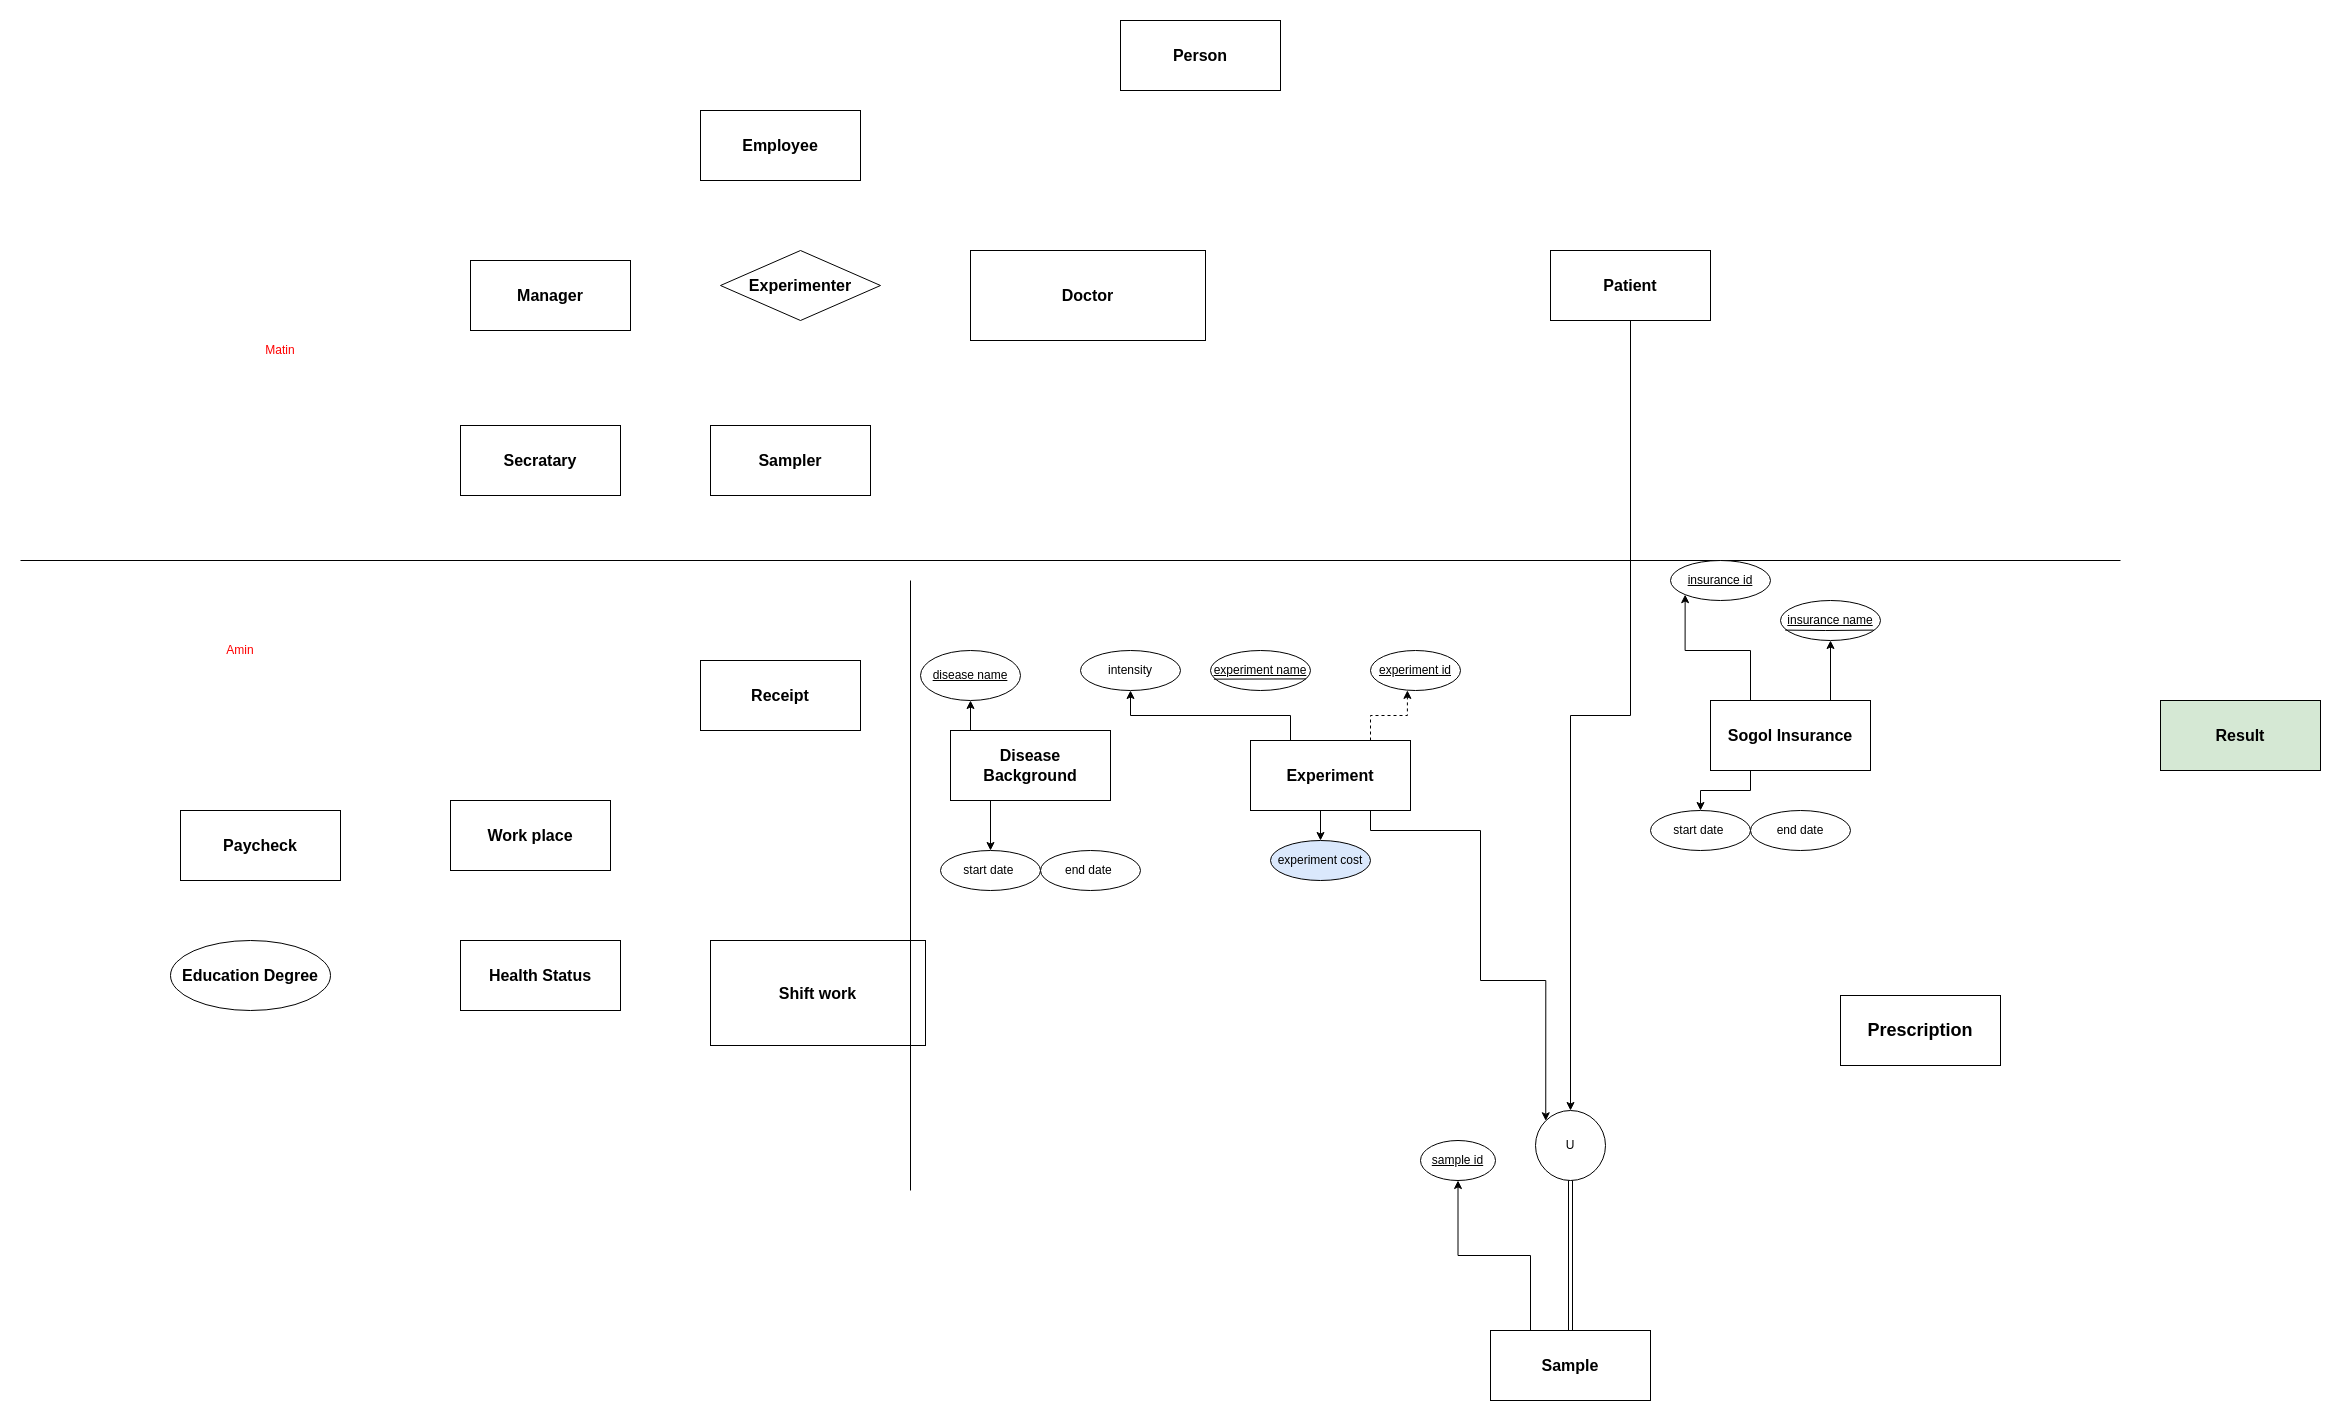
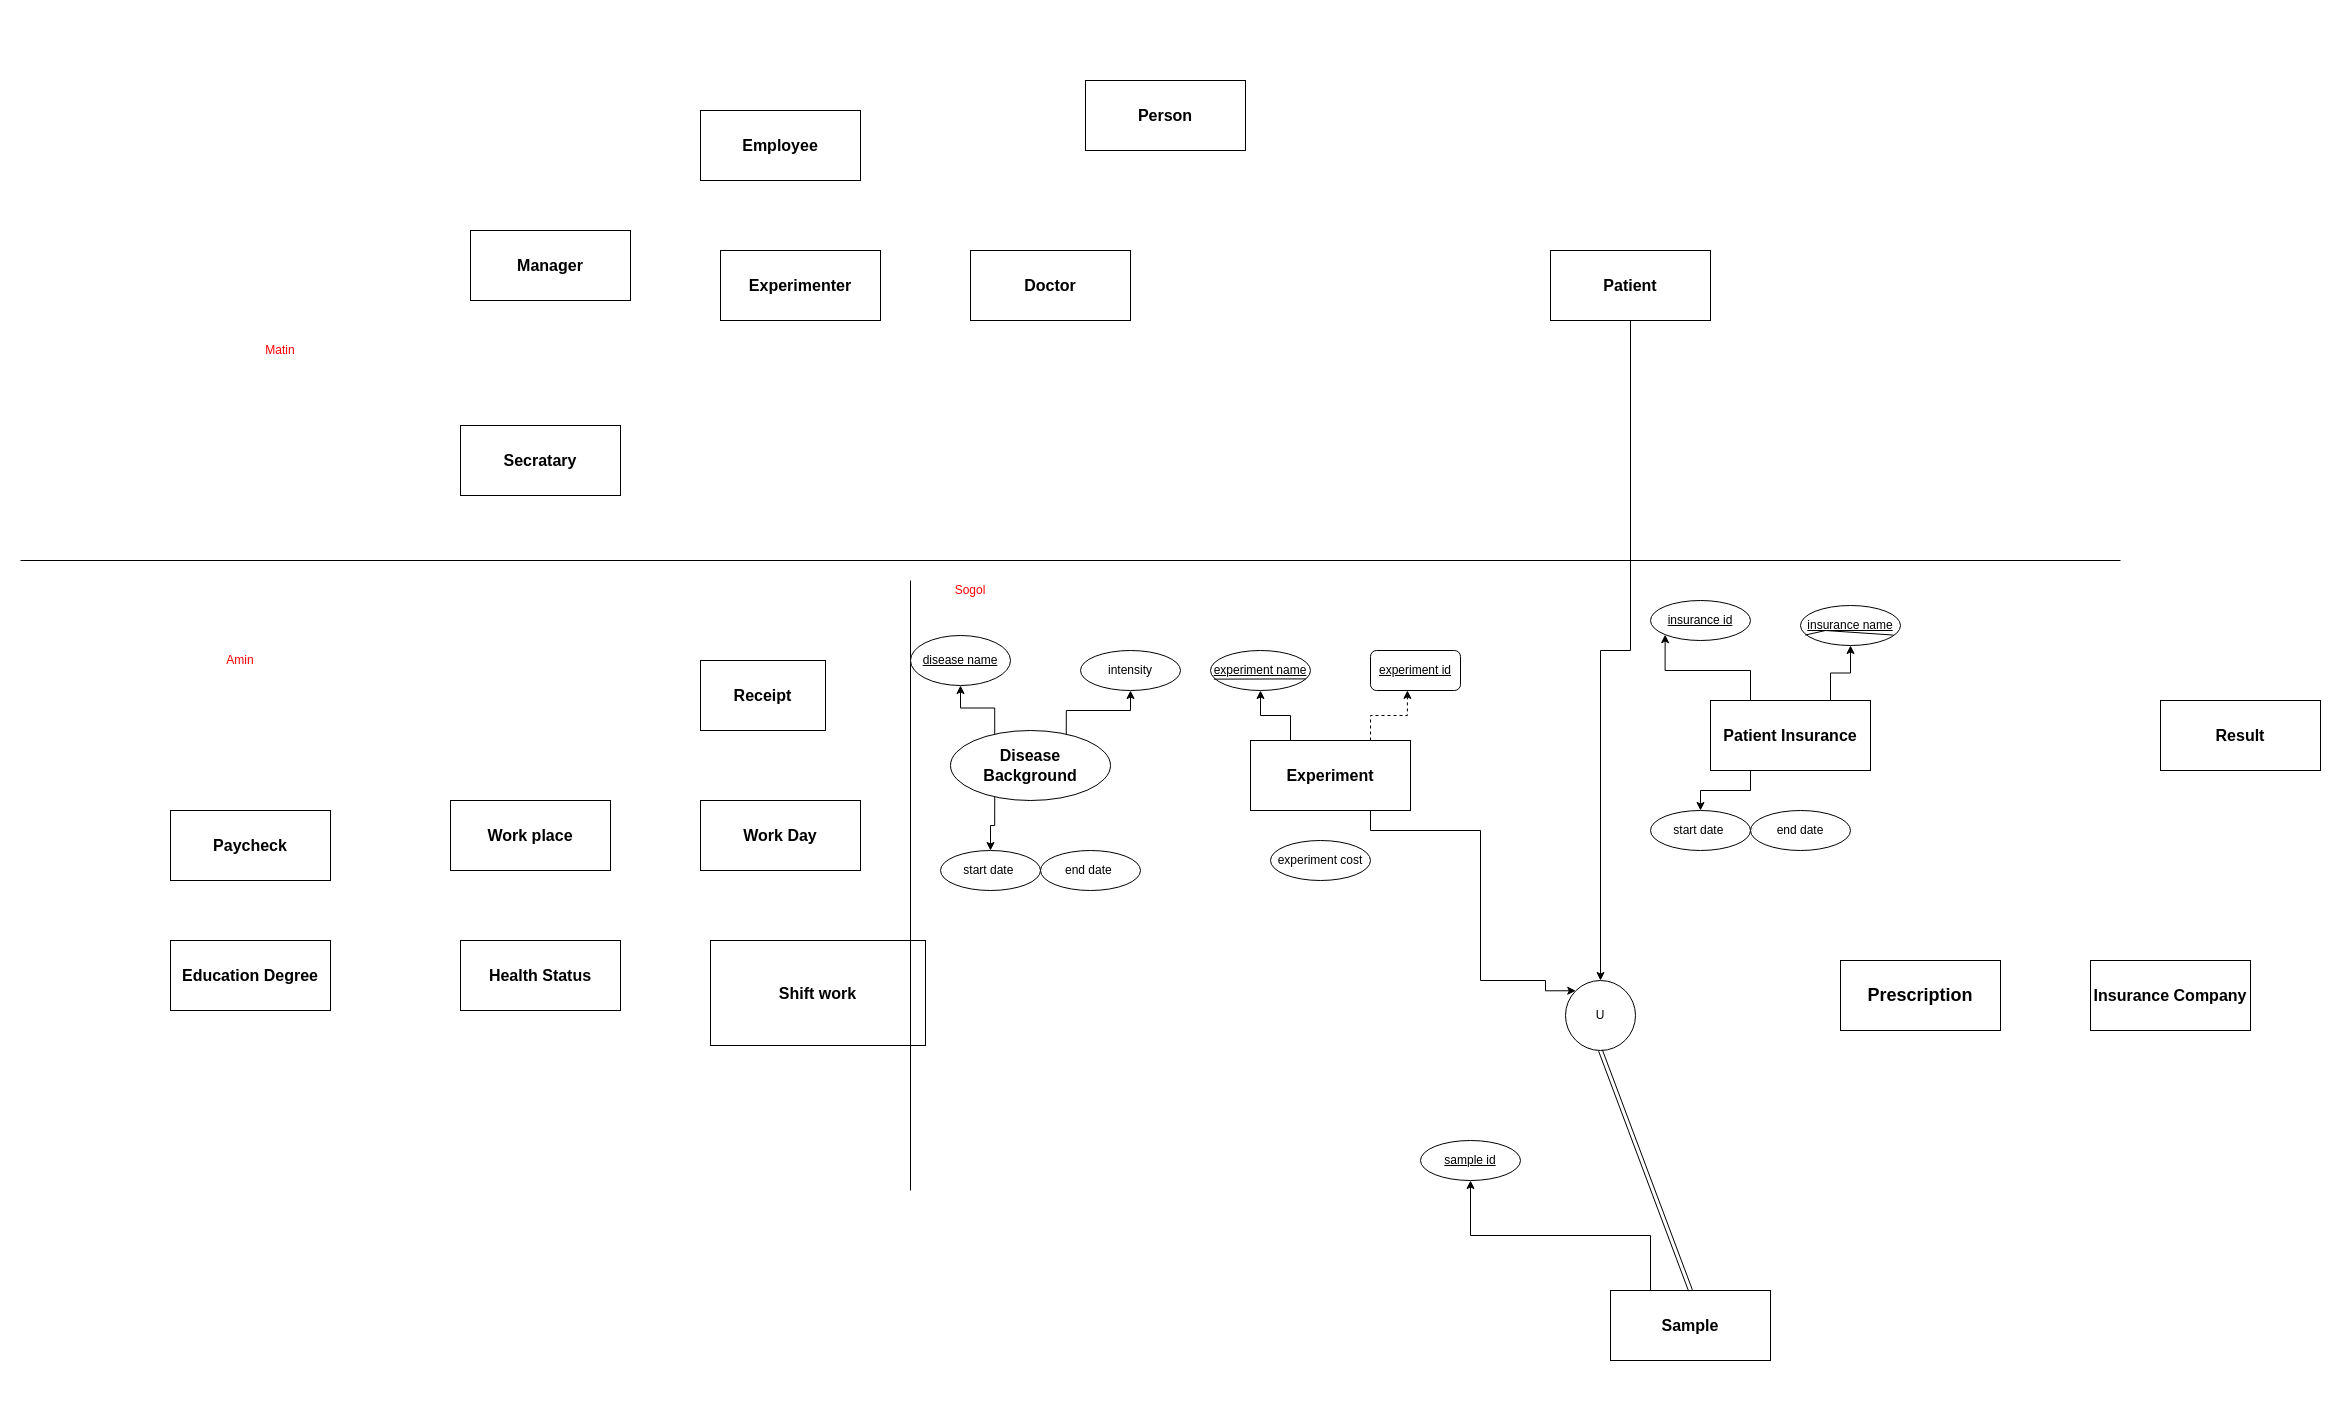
node "Person": moved (1201, 56) -> (1166, 116)
node "Experimenter": shape diamond -> rectangle
node "Manager": moved (551, 296) -> (551, 266)
node "Doctor": size 235x90 -> 160x70
node "Sampler": removed
node "insurance id": moved (1721, 581) -> (1701, 621)
node "Sogol": added
node "insurance name": moved (1831, 621) -> (1851, 626)
node "Amin": moved (241, 651) -> (241, 661)
node "experiment id": shape ellipse -> rounded rectangle
node "disease name": moved (971, 676) -> (961, 661)
node "Receipt": size 160x70 -> 125x70
edge "Disease Background" -> "intensity": added
edge "Experiment" -> "intensity": now "Experiment" -> "experiment name"
node "Sogol Insurance": label "Sogol Insurance" -> "Patient Insurance"
node "Result": fillcolor #d5e8d4 -> #ffffff
node "Disease Background": shape rectangle -> ellipse
edge "Experiment" -> "experiment cost": removed
node "Work Day": added
node "Paycheck": moved (261, 846) -> (251, 846)
node "experiment cost": fillcolor #dae8fc -> #ffffff
node "Education Degree": shape ellipse -> rectangle
node "Insurance Company": added
node "Prescription": moved (1921, 1031) -> (1921, 996)
node "U": moved (1571, 1146) -> (1601, 1016)
node "sample id": size 75x40 -> 100x40
node "Sample": moved (1571, 1366) -> (1691, 1326)
